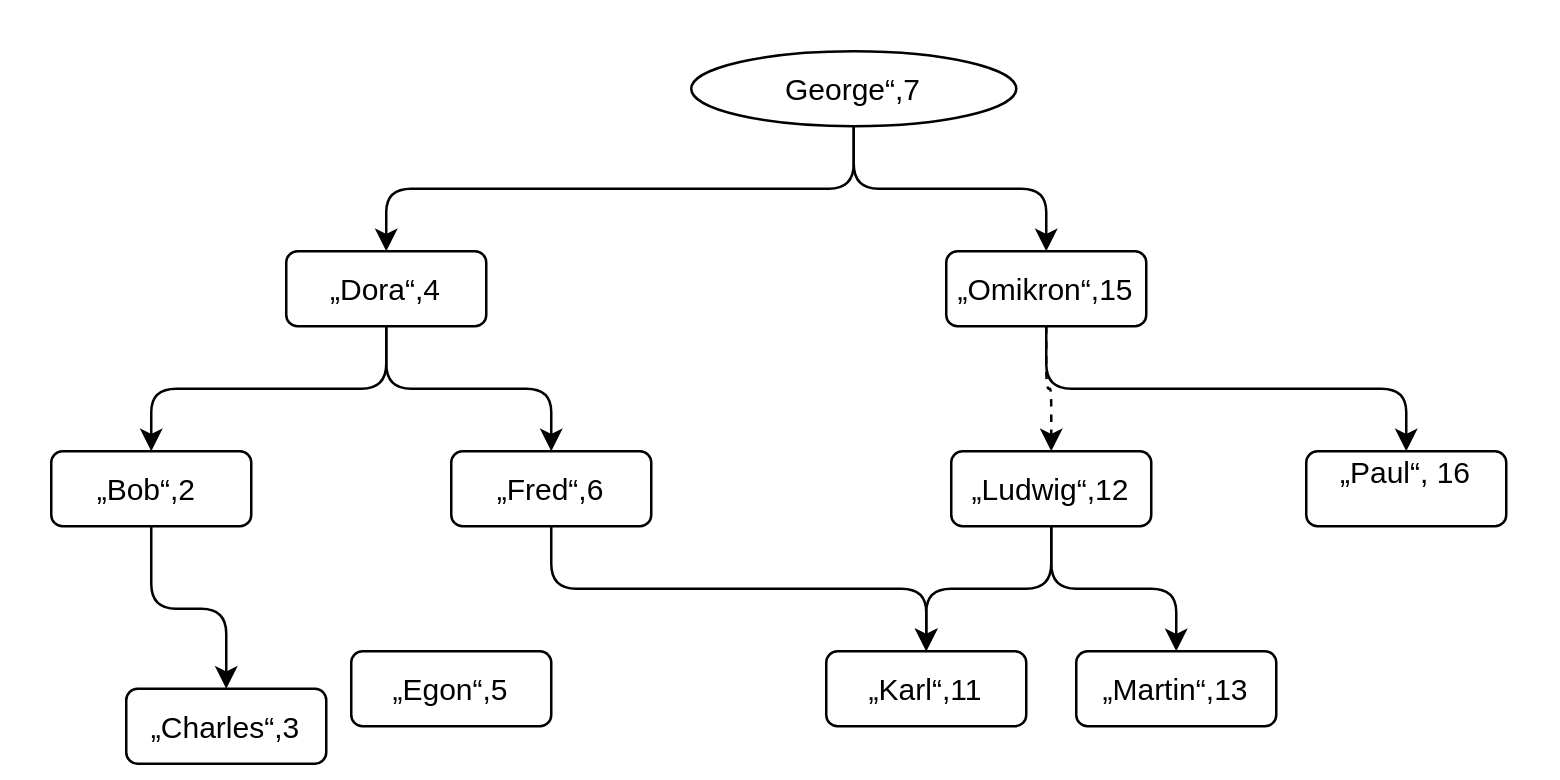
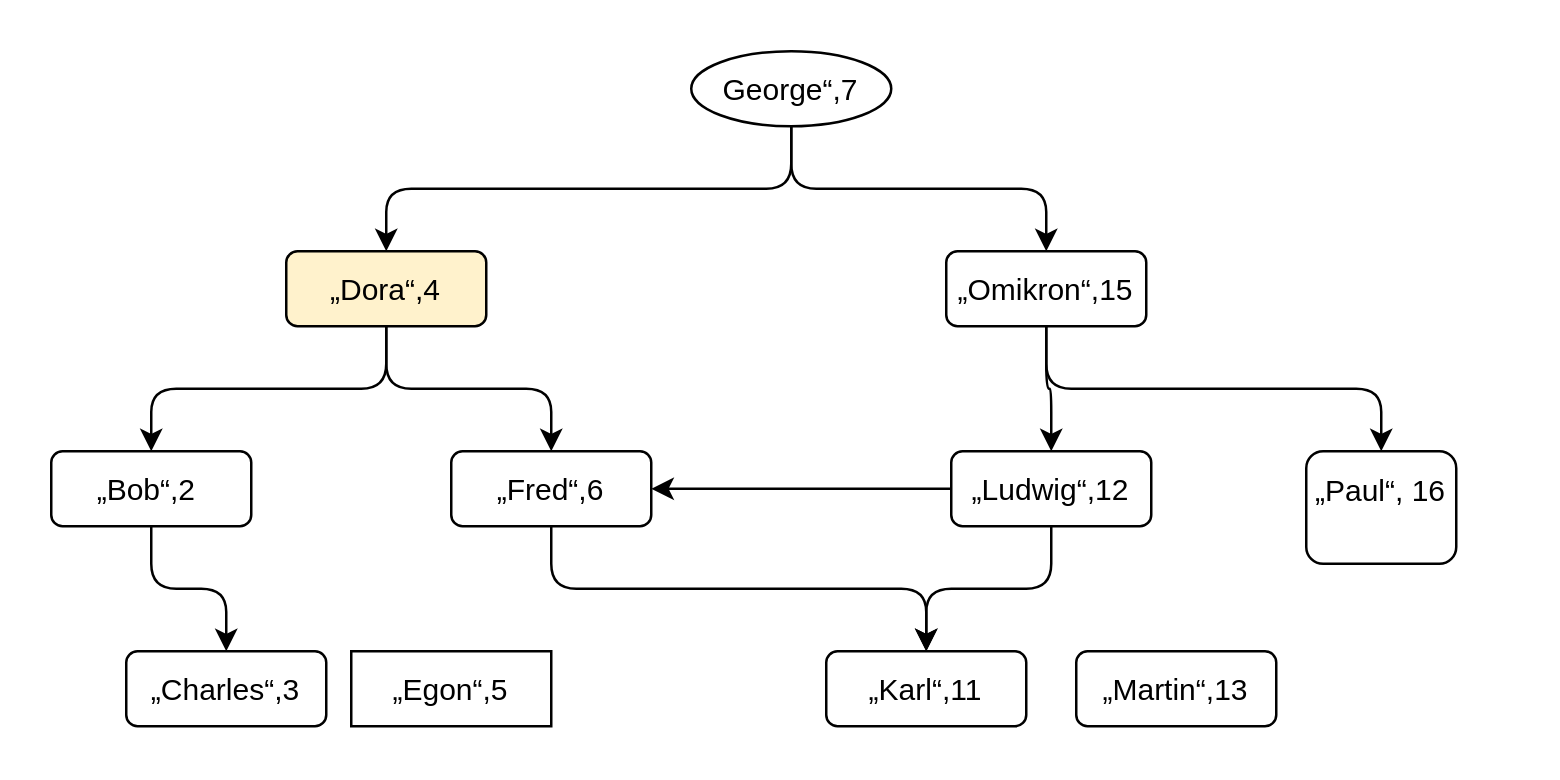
node "George“,7": size 325x75 -> 200x75
node "„Dora“,4": fillcolor #ffffff -> #fff2cc
edge "„Omikron“,15" -> "„Ludwig“,12": style dashed -> solid
node "„Paul“, 16": size 200x75 -> 150x113
edge "„Ludwig“,12" -> "„Martin“,13": now "„Ludwig“,12" -> "„Fred“,6"
node "„Egon“,5": shape rounded rectangle -> rectangle
node "„Charles“,3": moved (226, 726) -> (226, 689)
